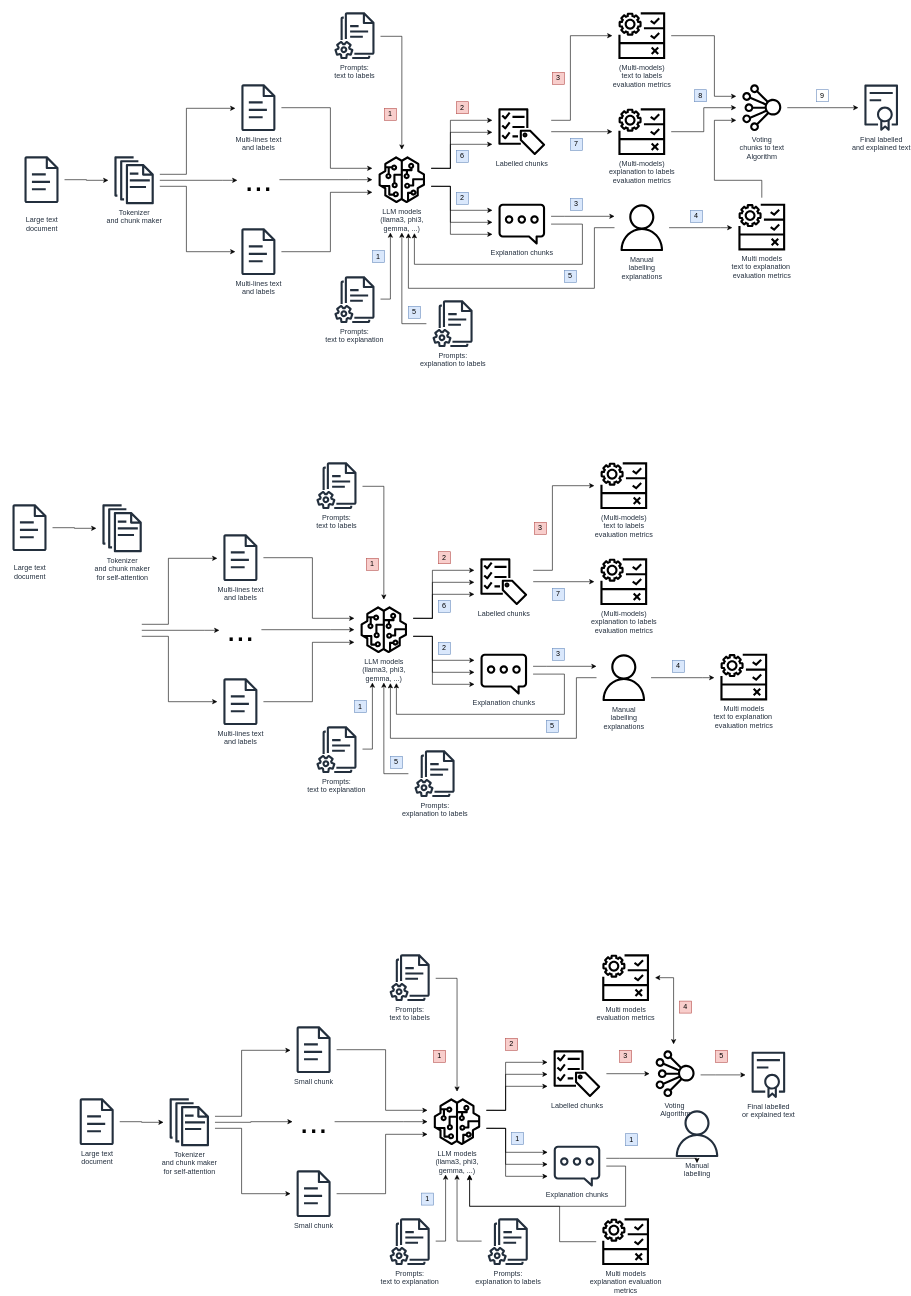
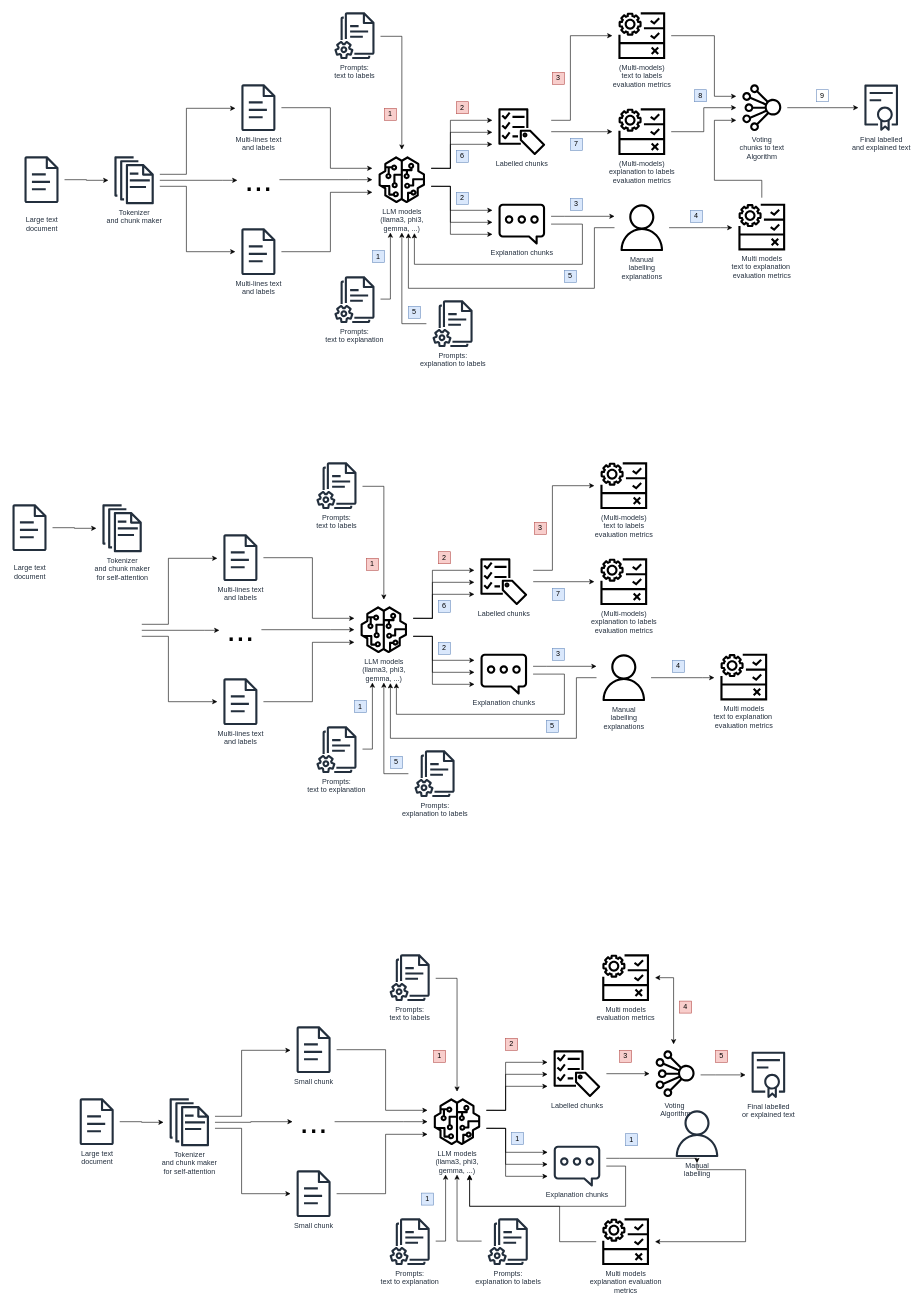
edge "Manual labelling" -> "Multi models explanation evaluation metrics": added
